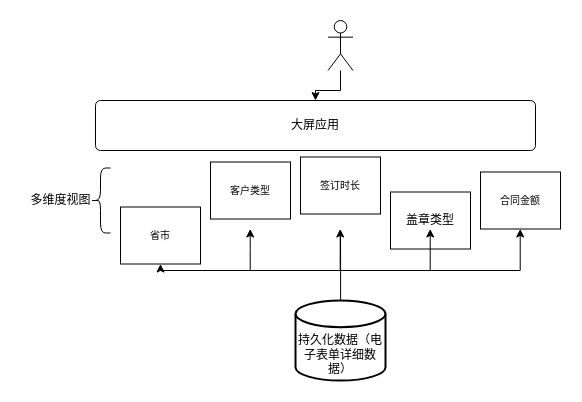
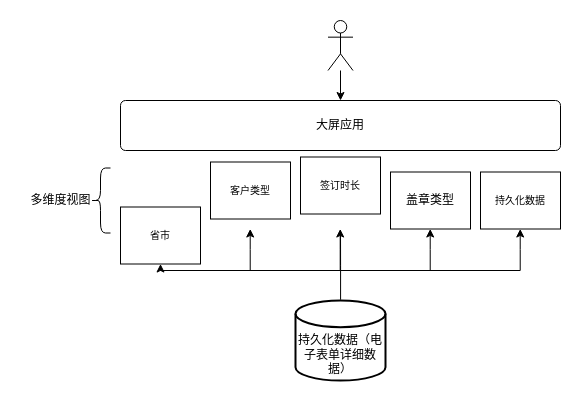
node "大屏应用": moved (316, 126) -> (341, 126)
node "合同金额": label "合同金额" -> "持久化数据"
node "盖章类型": moved (431, 221) -> (431, 201)
